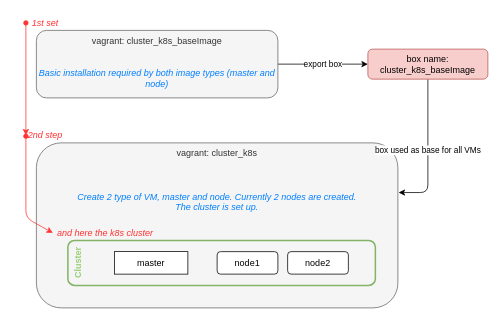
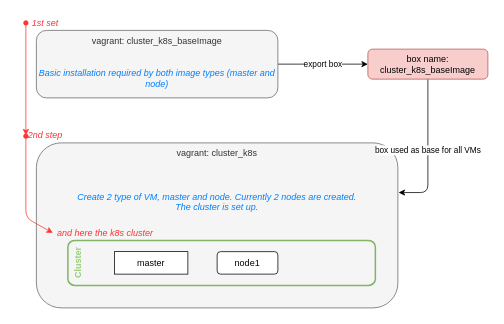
node "node2": removed
